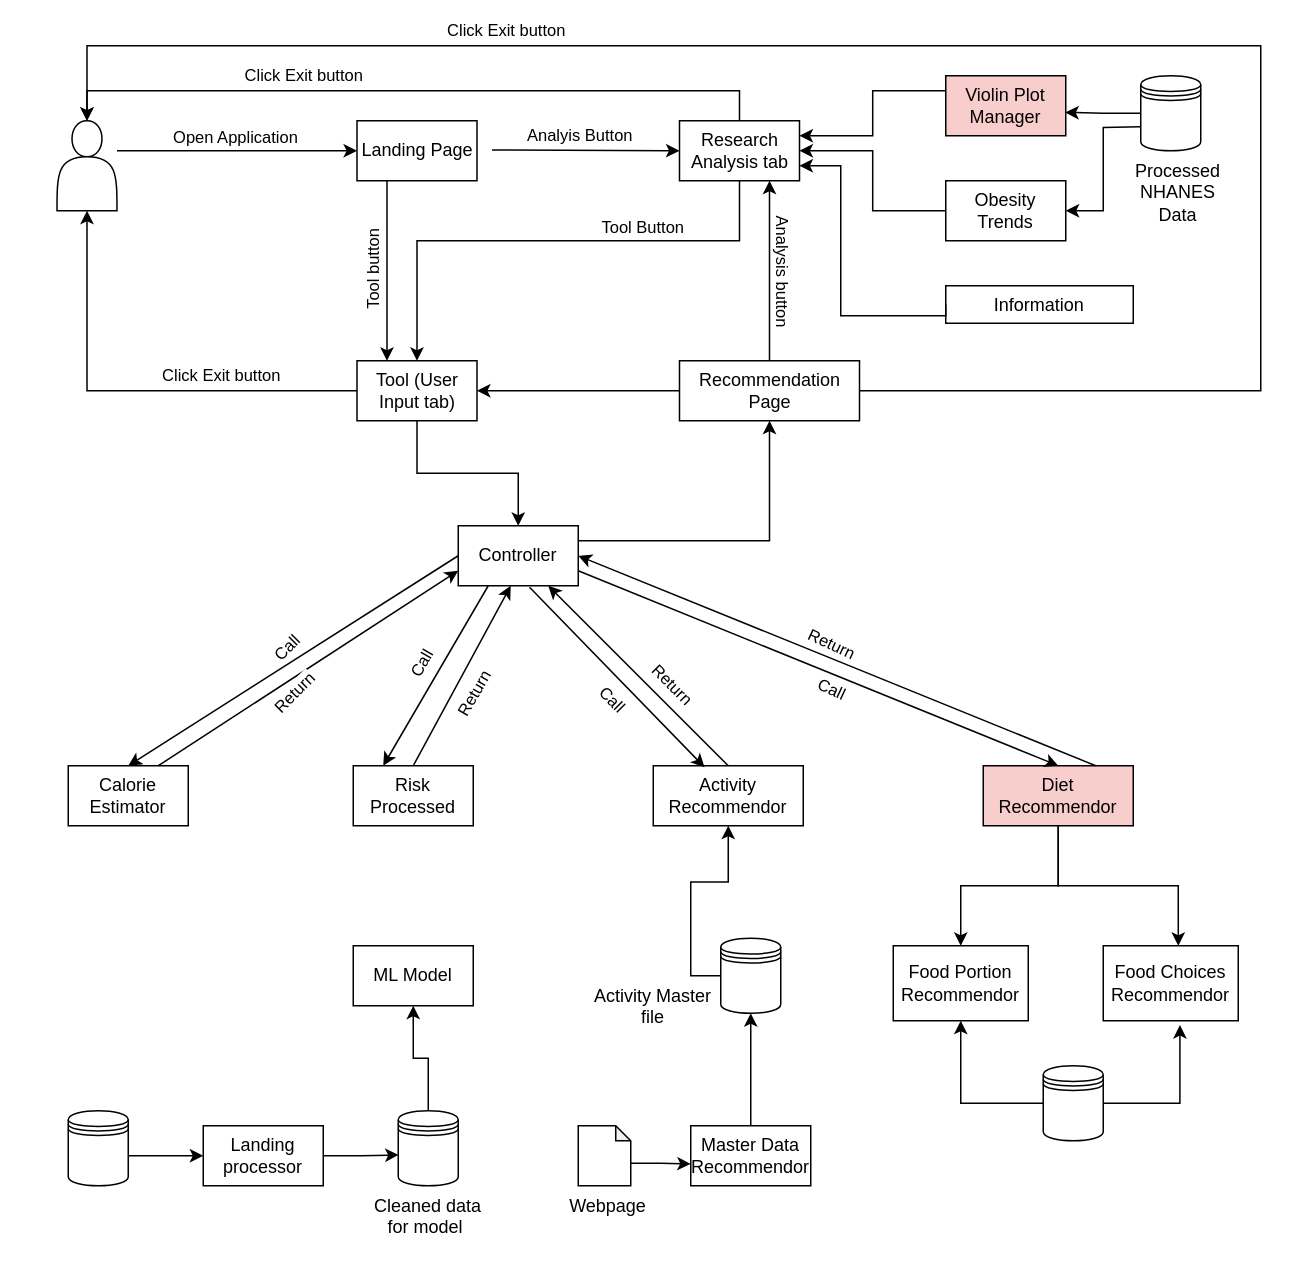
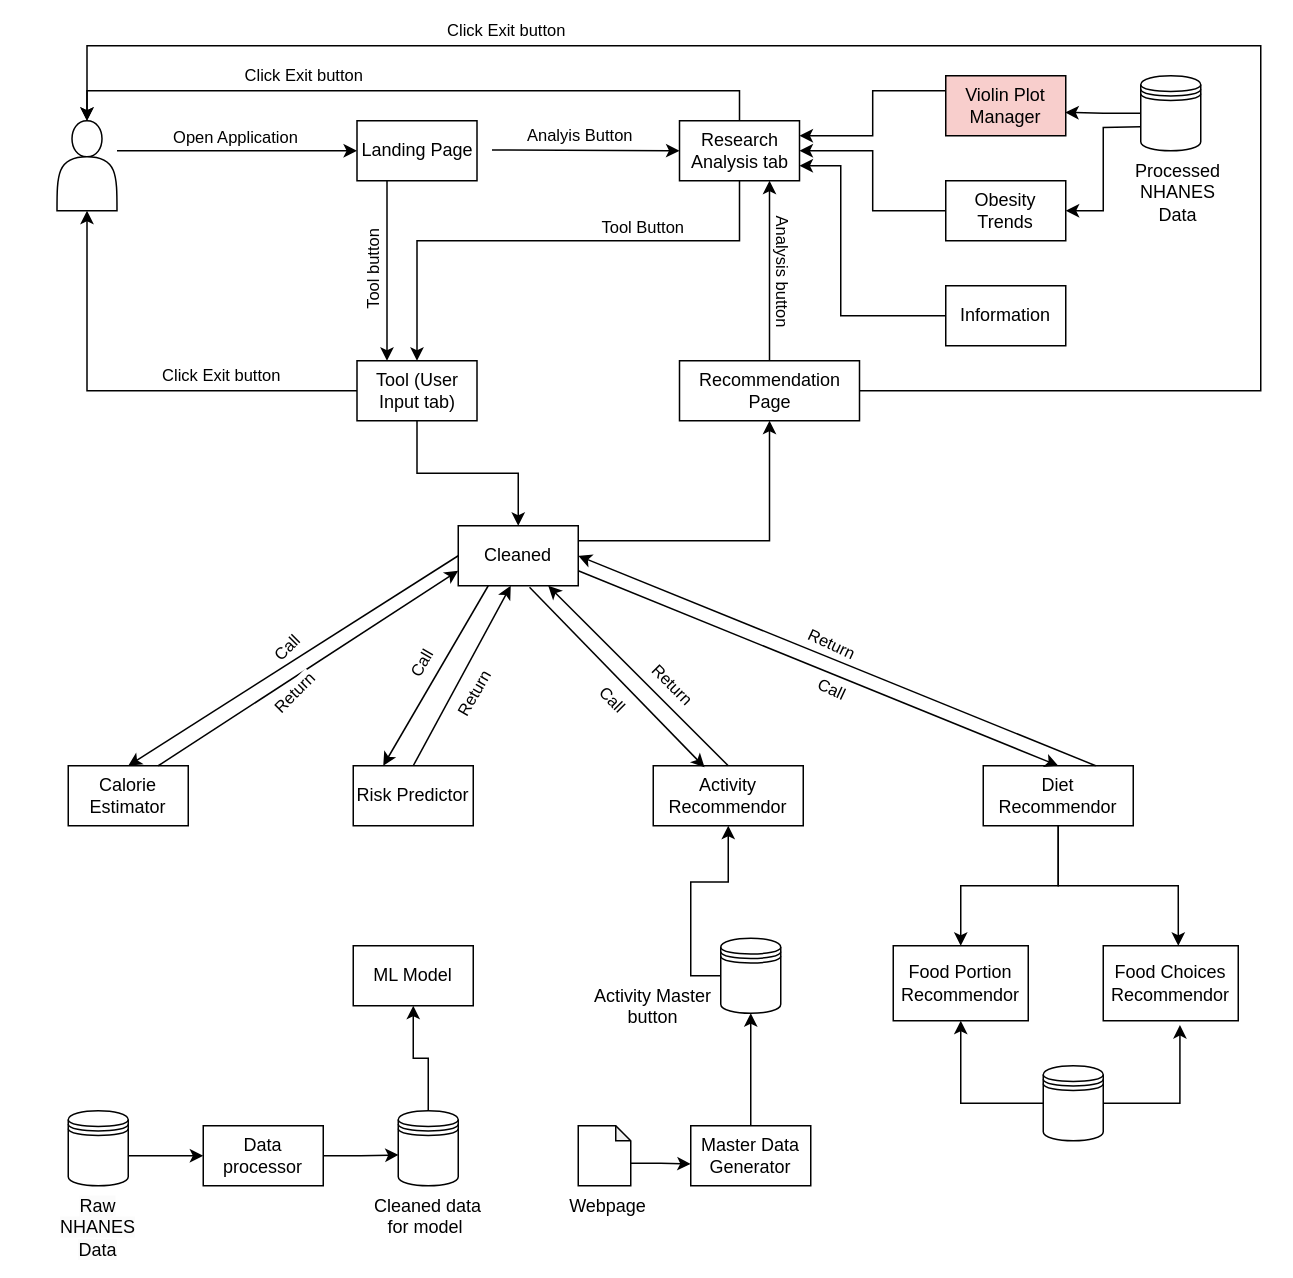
node "Information": size 188x38 -> 120x60
edge "Recommendation Page" -> "Tool (User Input tab)": removed
node "Controller": label "Controller" -> "Cleaned"
node "Risk Processed": label "Risk Processed" -> "Risk Predictor"
node "Diet Recommendor": fillcolor #f8cecc -> #ffffff
node "Activity Master file": label "Activity Master file" -> "Activity Master button"
node "Landing processor": label "Landing processor" -> "Data processor"
node "Master Data Recommendor": label "Master Data Recommendor" -> "Master Data Generator"
node "Raw NHANES Data": added
